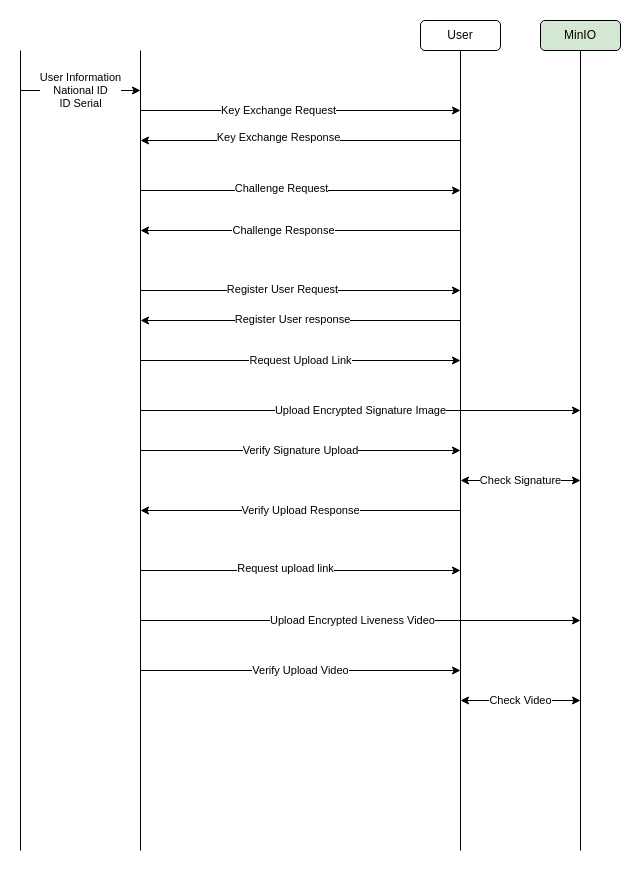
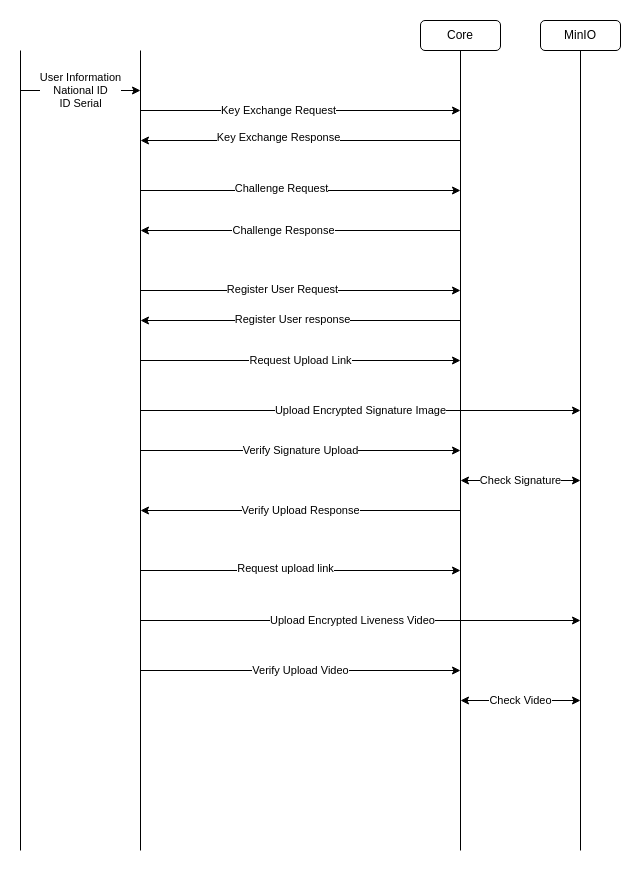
node "User": label "User" -> "Core"
node "MinIO": fillcolor #d5e8d4 -> #ffffff
